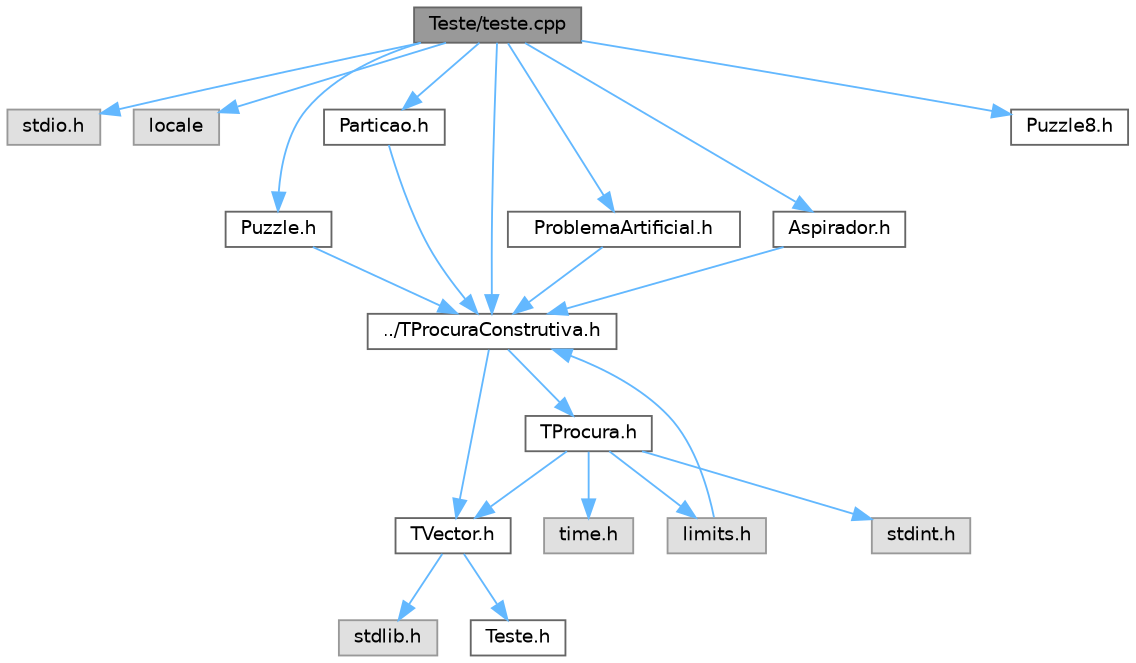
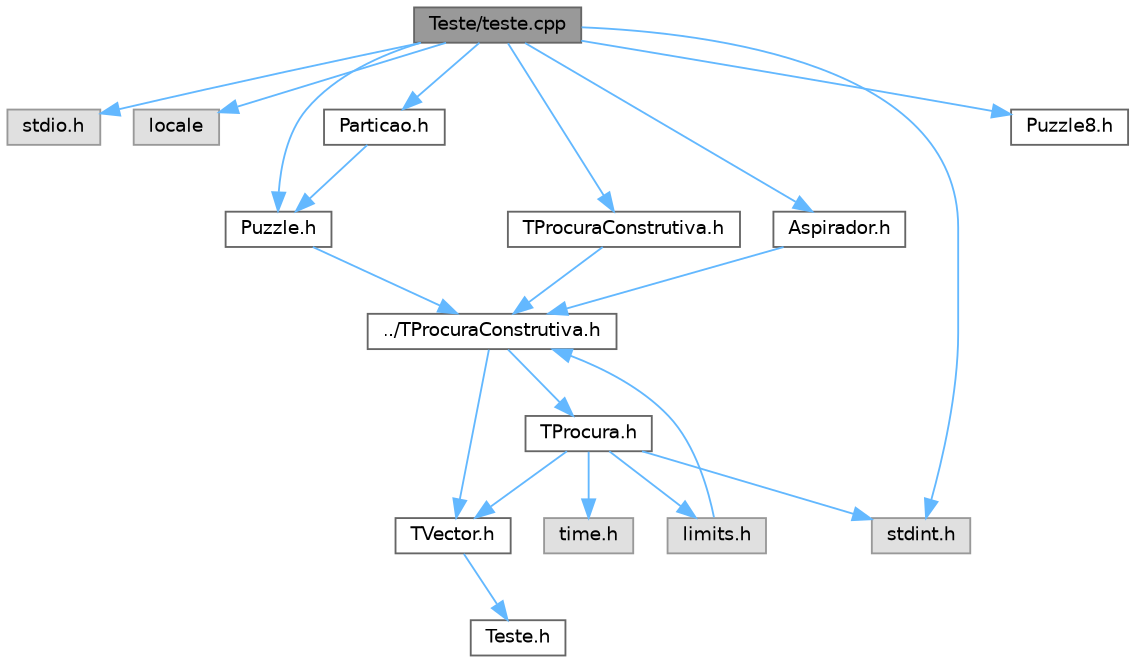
edge "Teste/teste.cpp" -> "../TProcuraConstrutiva.h": now "Teste/teste.cpp" -> "stdint.h"
edge "Particao.h" -> "../TProcuraConstrutiva.h": now "Particao.h" -> "Puzzle.h"
node "ProblemaArtificial.h": label "ProblemaArtificial.h" -> "TProcuraConstrutiva.h"
node "stdlib.h": removed
